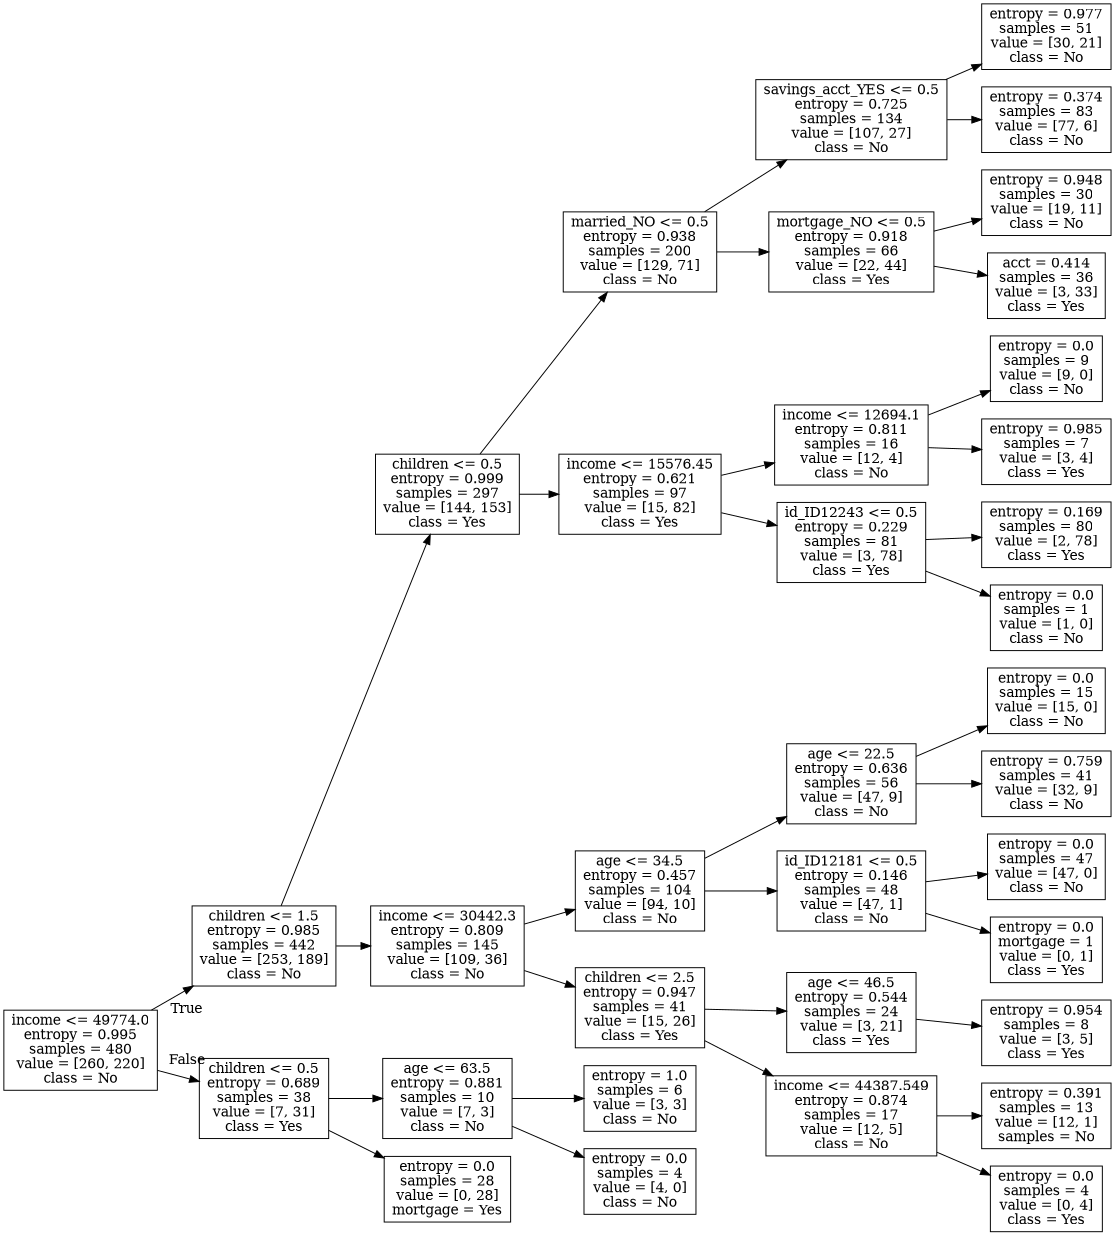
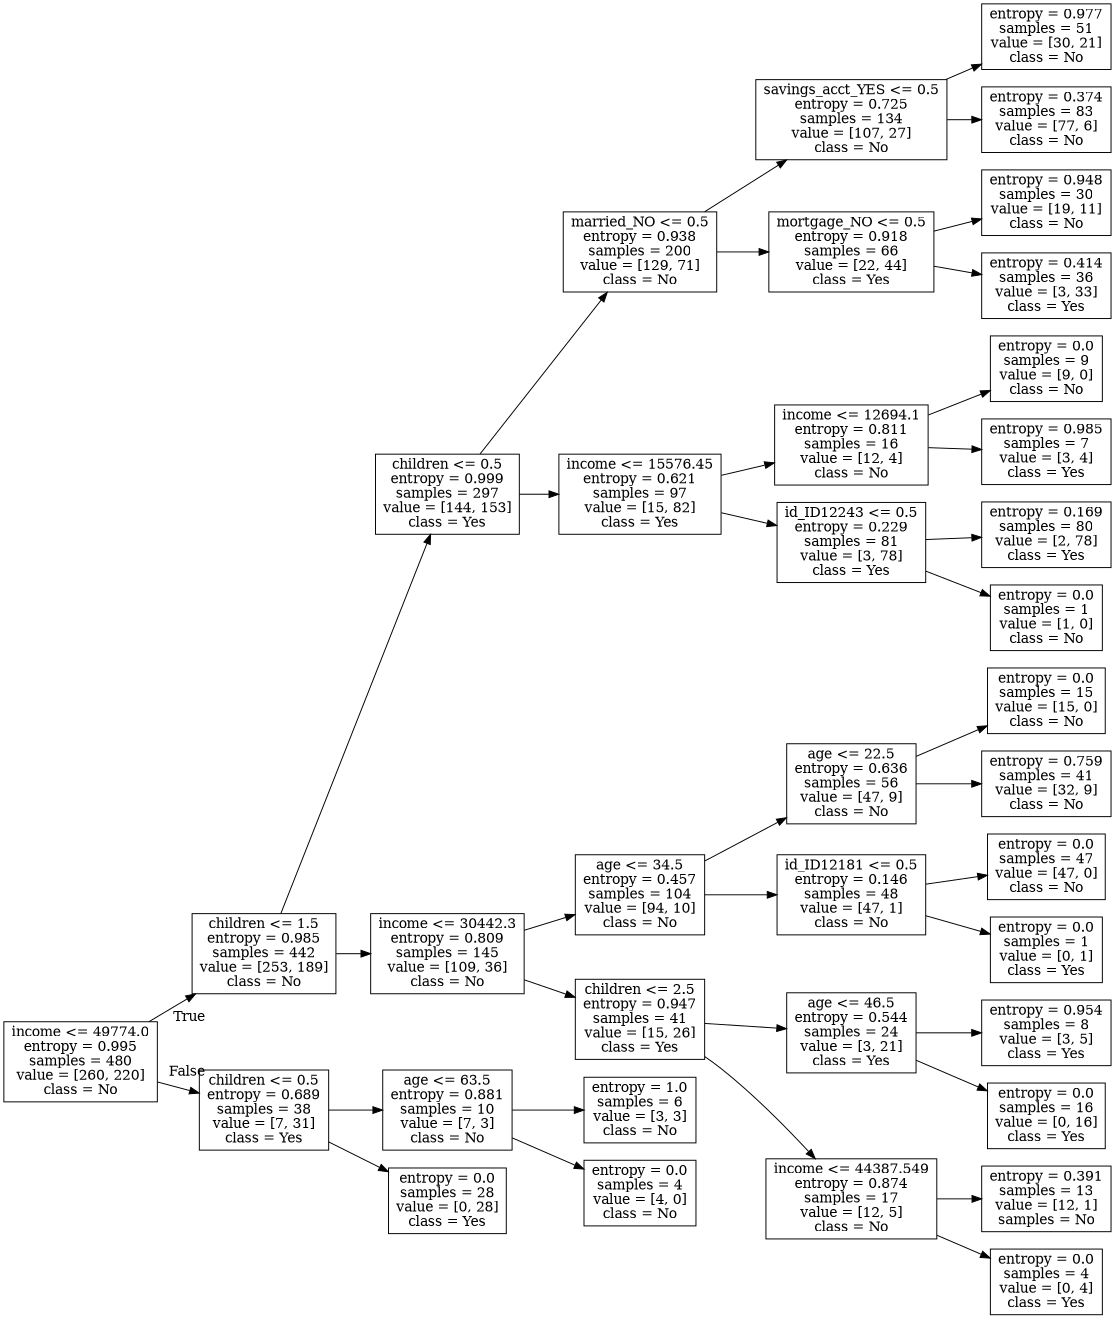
node "acct = 0.414 samples = 36 value = [3, 33] class = Yes": label "acct = 0.414 samples = 36 value = [3, 33] class = Yes" -> "entropy = 0.414 samples = 36 value = [3, 33] class = Yes"
node "entropy = 0.0 mortgage = 1 value = [0, 1] class = Yes": label "entropy = 0.0 mortgage = 1 value = [0, 1] class = Yes" -> "entropy = 0.0 samples = 1 value = [0, 1] class = Yes"
node "entropy = 0.0 samples = 16 value = [0, 16] class = Yes": added
node "entropy = 0.0 samples = 28 value = [0, 28] mortgage = Yes": label "entropy = 0.0 samples = 28 value = [0, 28] mortgage = Yes" -> "entropy = 0.0 samples = 28 value = [0, 28] class = Yes"
